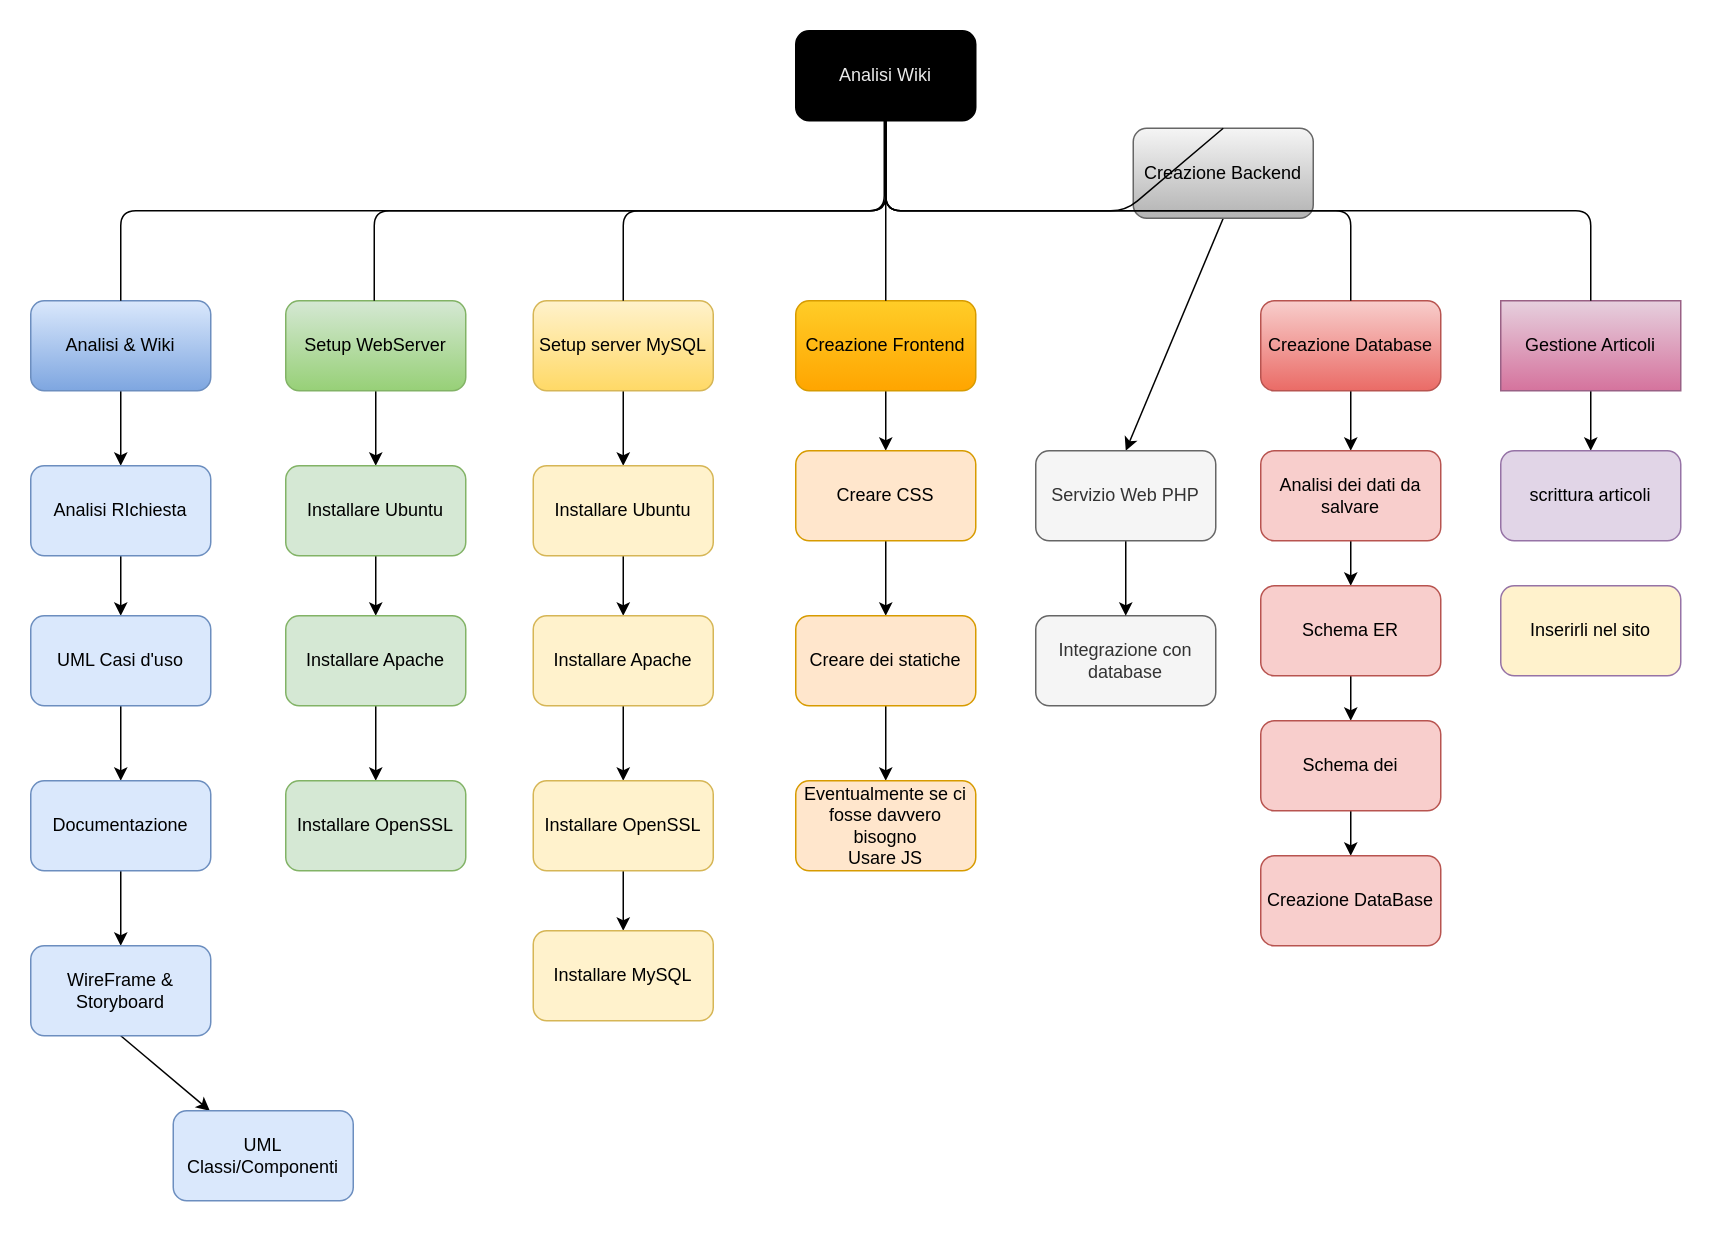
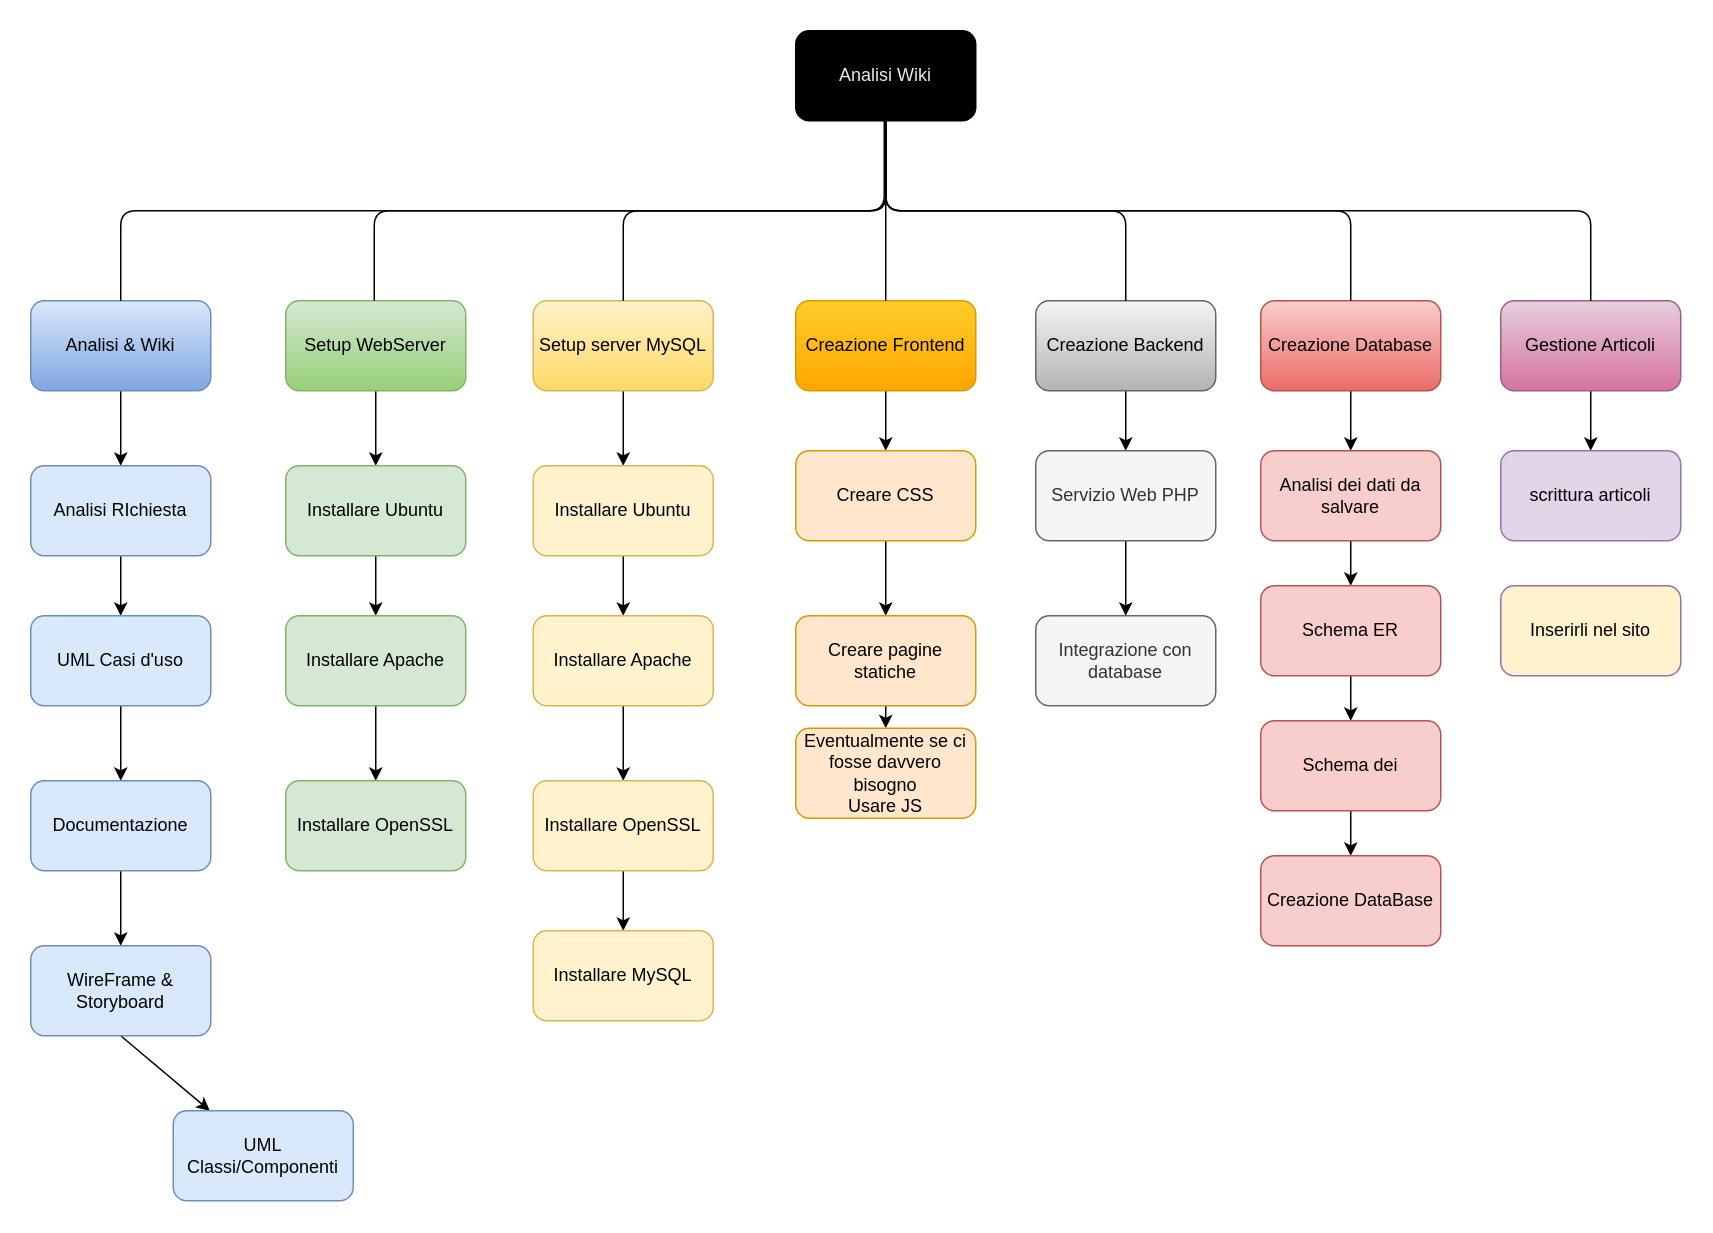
node "Creazione Backend": moved (1223, 173) -> (1126, 346)
node "Gestione Articoli": shape rectangle -> rounded rectangle
node "Creare dei statiche": label "Creare dei statiche" -> "Creare pagine statiche"
node "Eventualmente se ci fosse davvero bisogno Usare JS": moved (886, 826) -> (886, 773)
